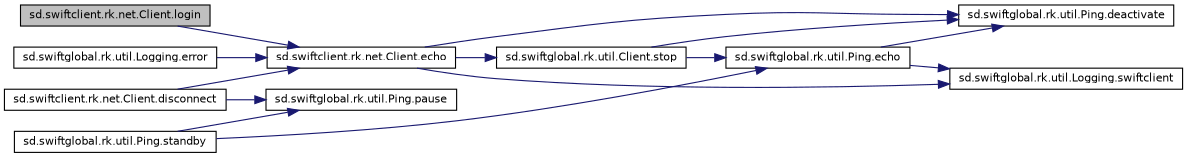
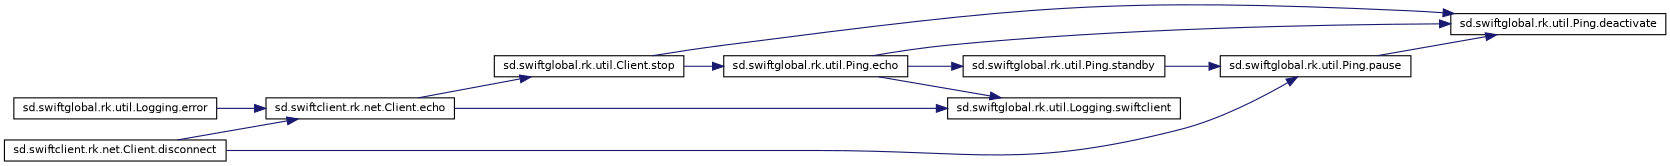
node "sd.swiftclient.rk.net.Client.login": removed
edge "sd.swiftclient.rk.net.Client.echo" -> "sd.swiftglobal.rk.util.Ping.deactivate": now "sd.swiftglobal.rk.util.Ping.pause" -> "sd.swiftglobal.rk.util.Ping.deactivate"
edge "sd.swiftglobal.rk.util.Ping.standby" -> "sd.swiftglobal.rk.util.Ping.echo": reversed
